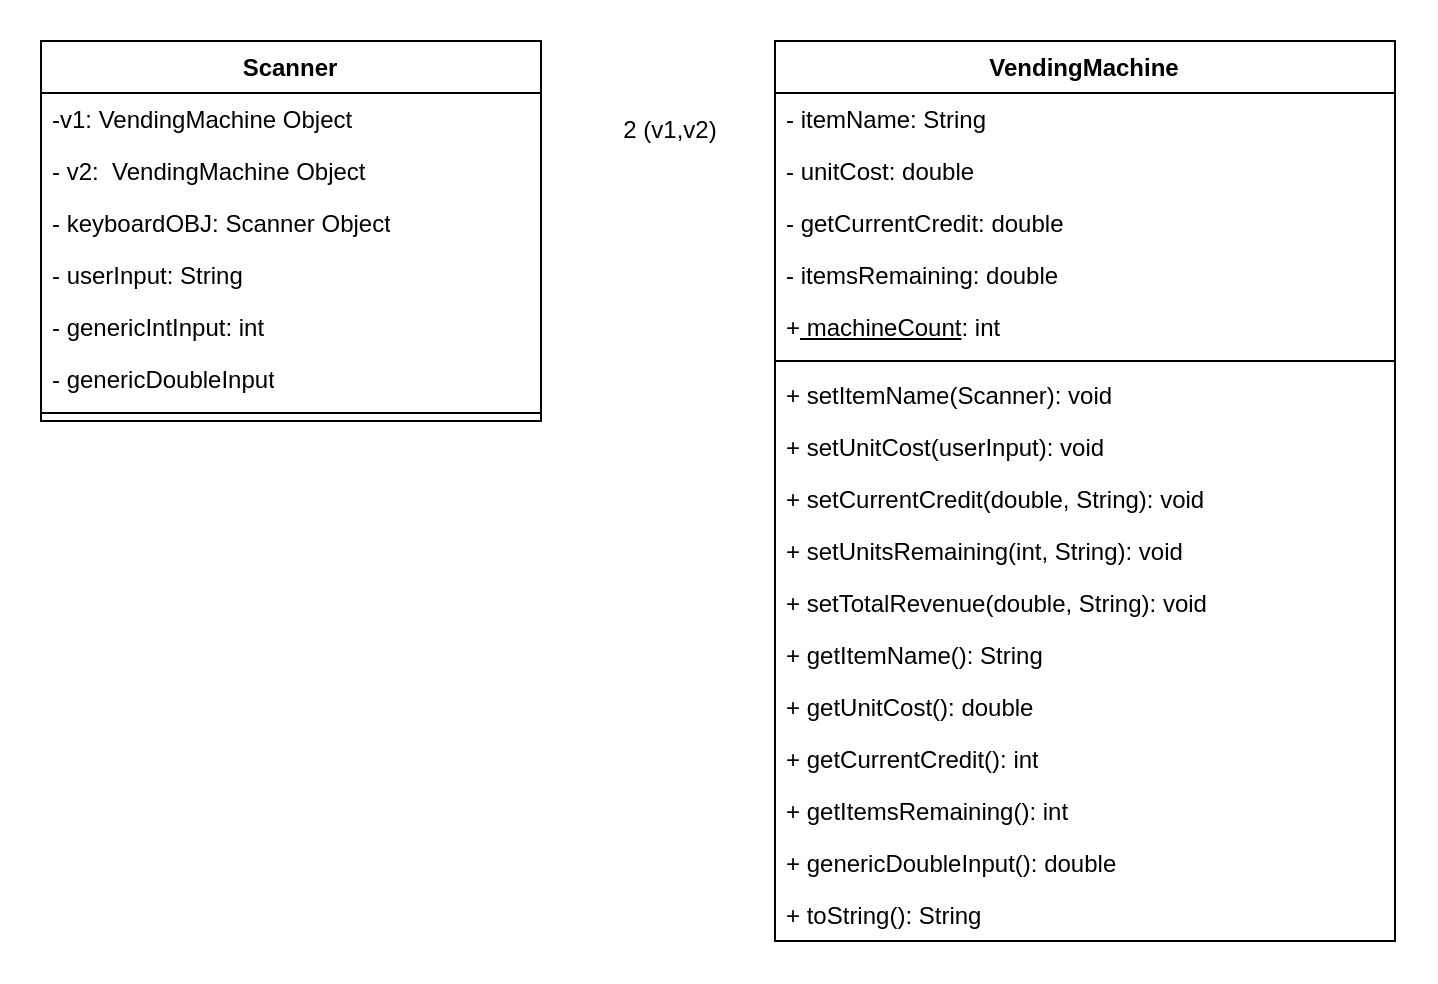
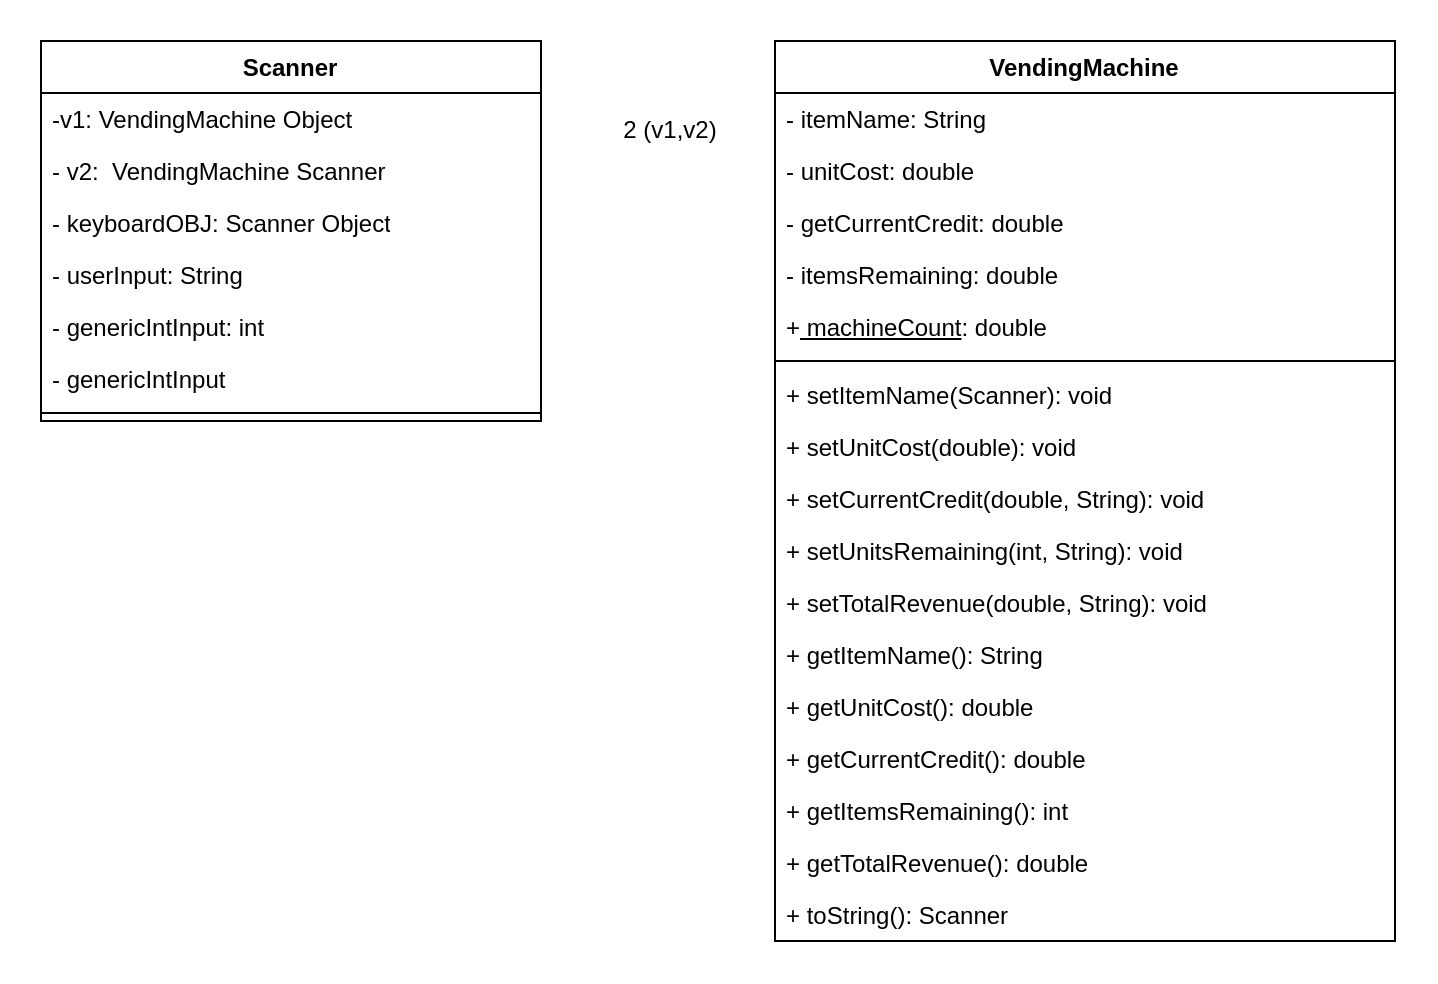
node "- v2: VendingMachine Object": label "- v2: VendingMachine Object" -> "- v2: VendingMachine Scanner"
node "+ machineCount: int": label "+ machineCount: int" -> "+ machineCount: double"
node "- genericDoubleInput": label "- genericDoubleInput" -> "- genericIntInput"
node "+ setUnitCost(userInput): void": label "+ setUnitCost(userInput): void" -> "+ setUnitCost(double): void"
node "+ getCurrentCredit(): int": label "+ getCurrentCredit(): int" -> "+ getCurrentCredit(): double"
node "+ genericDoubleInput(): double": label "+ genericDoubleInput(): double" -> "+ getTotalRevenue(): double"
node "+ toString(): String": label "+ toString(): String" -> "+ toString(): Scanner"
